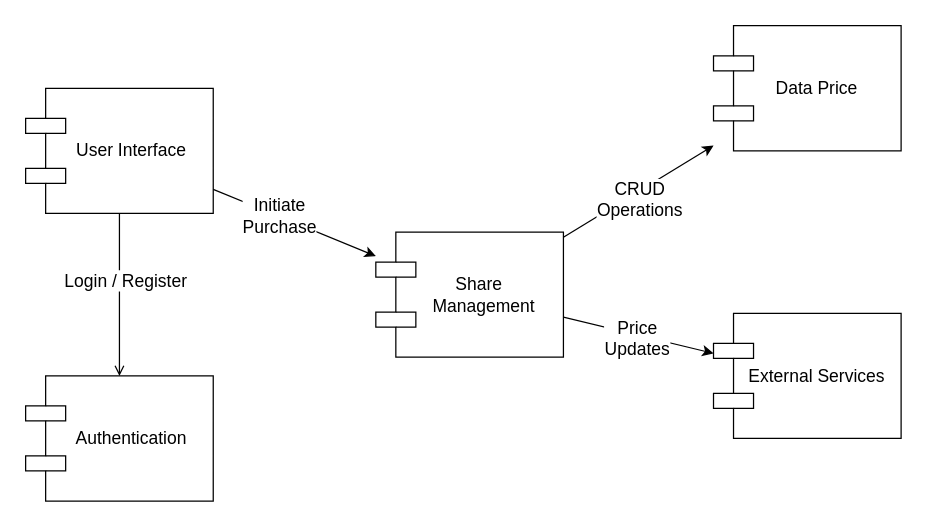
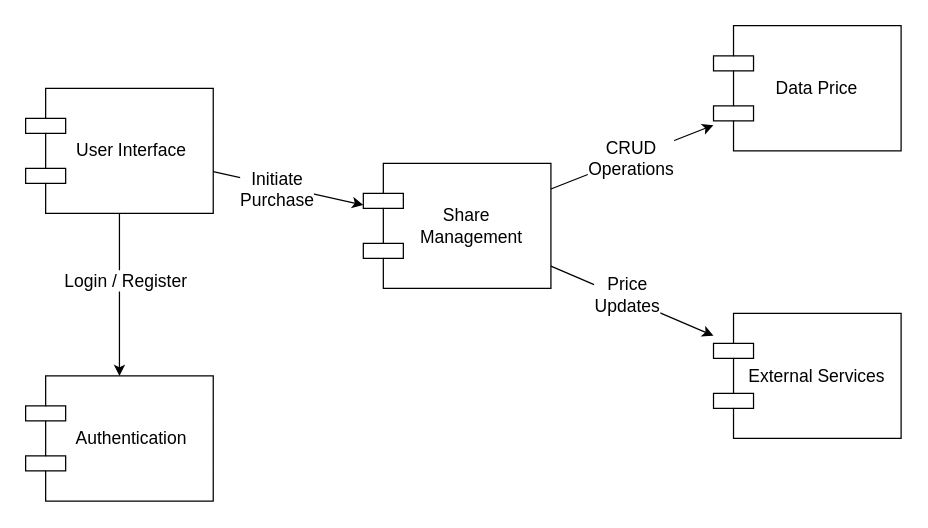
node "Share Management": moved (469, 294) -> (457, 226)
edge "User Interface" -> "Authentication": arrowhead open -> classic
